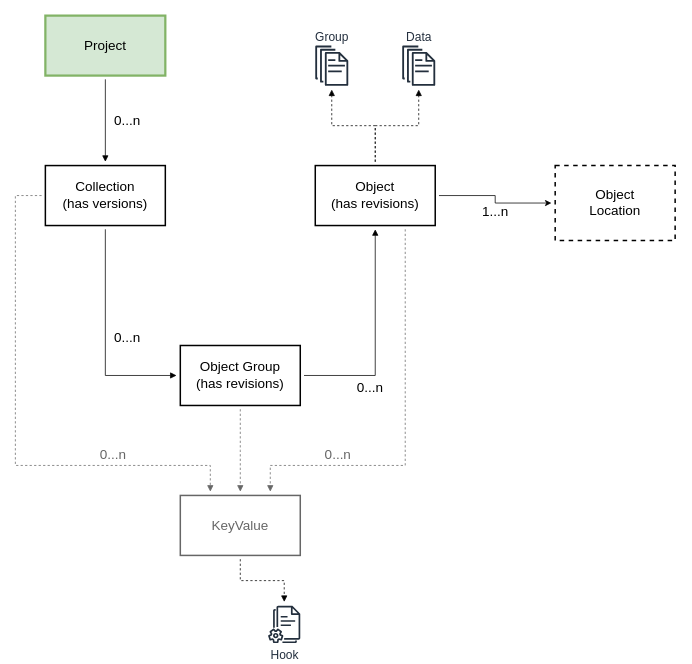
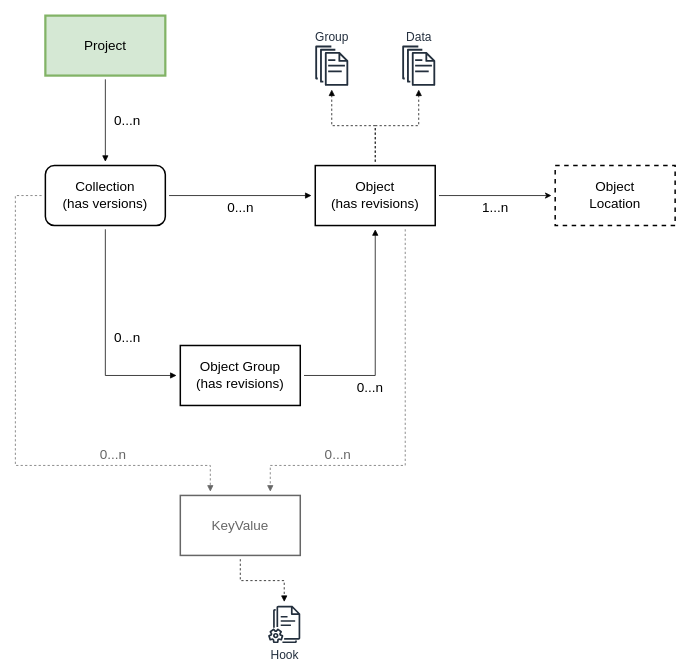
node "Collection (has versions)": shape rectangle -> rounded rectangle
edge "Collection (has versions)" -> "Object (has revisions)": added, label "0...n"
node "Object Location": size 120x75 -> 120x60
edge "Object Group (has revisions)" -> "KeyValue": removed
